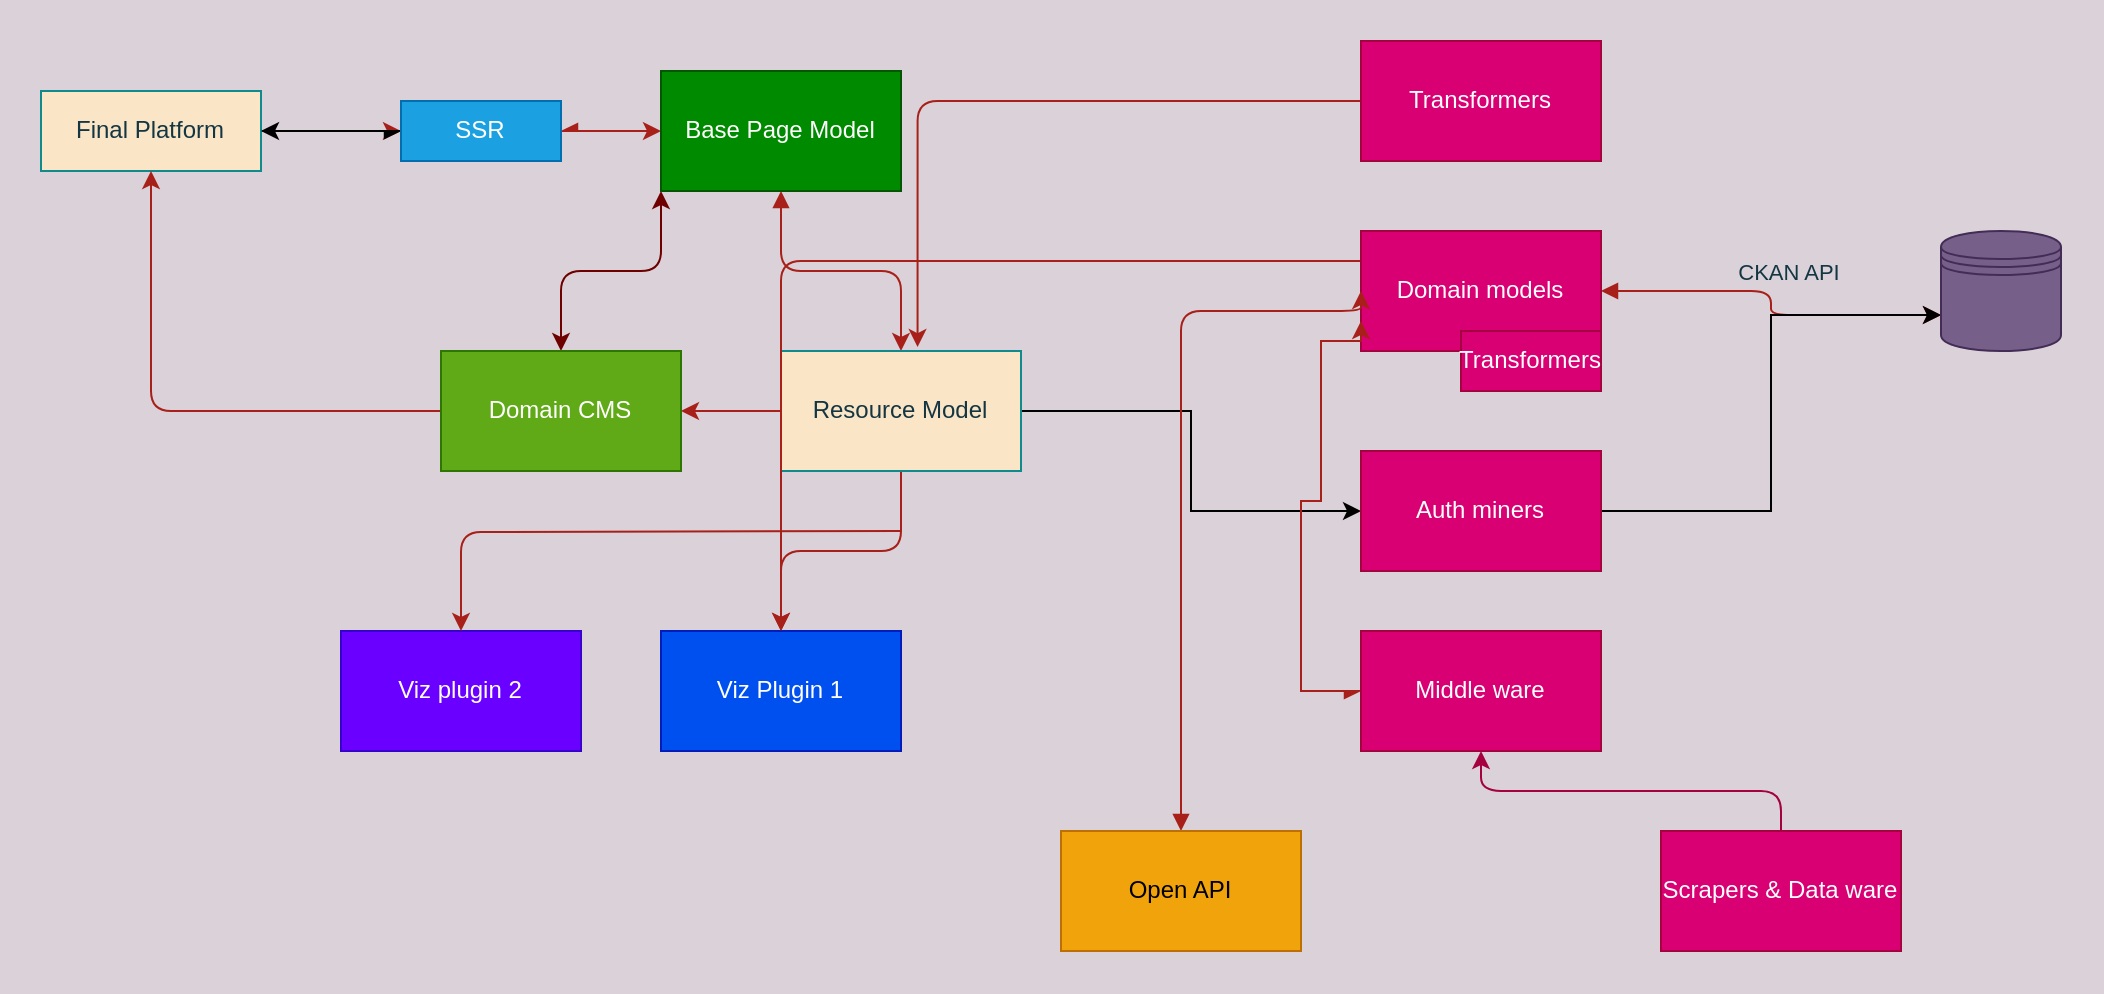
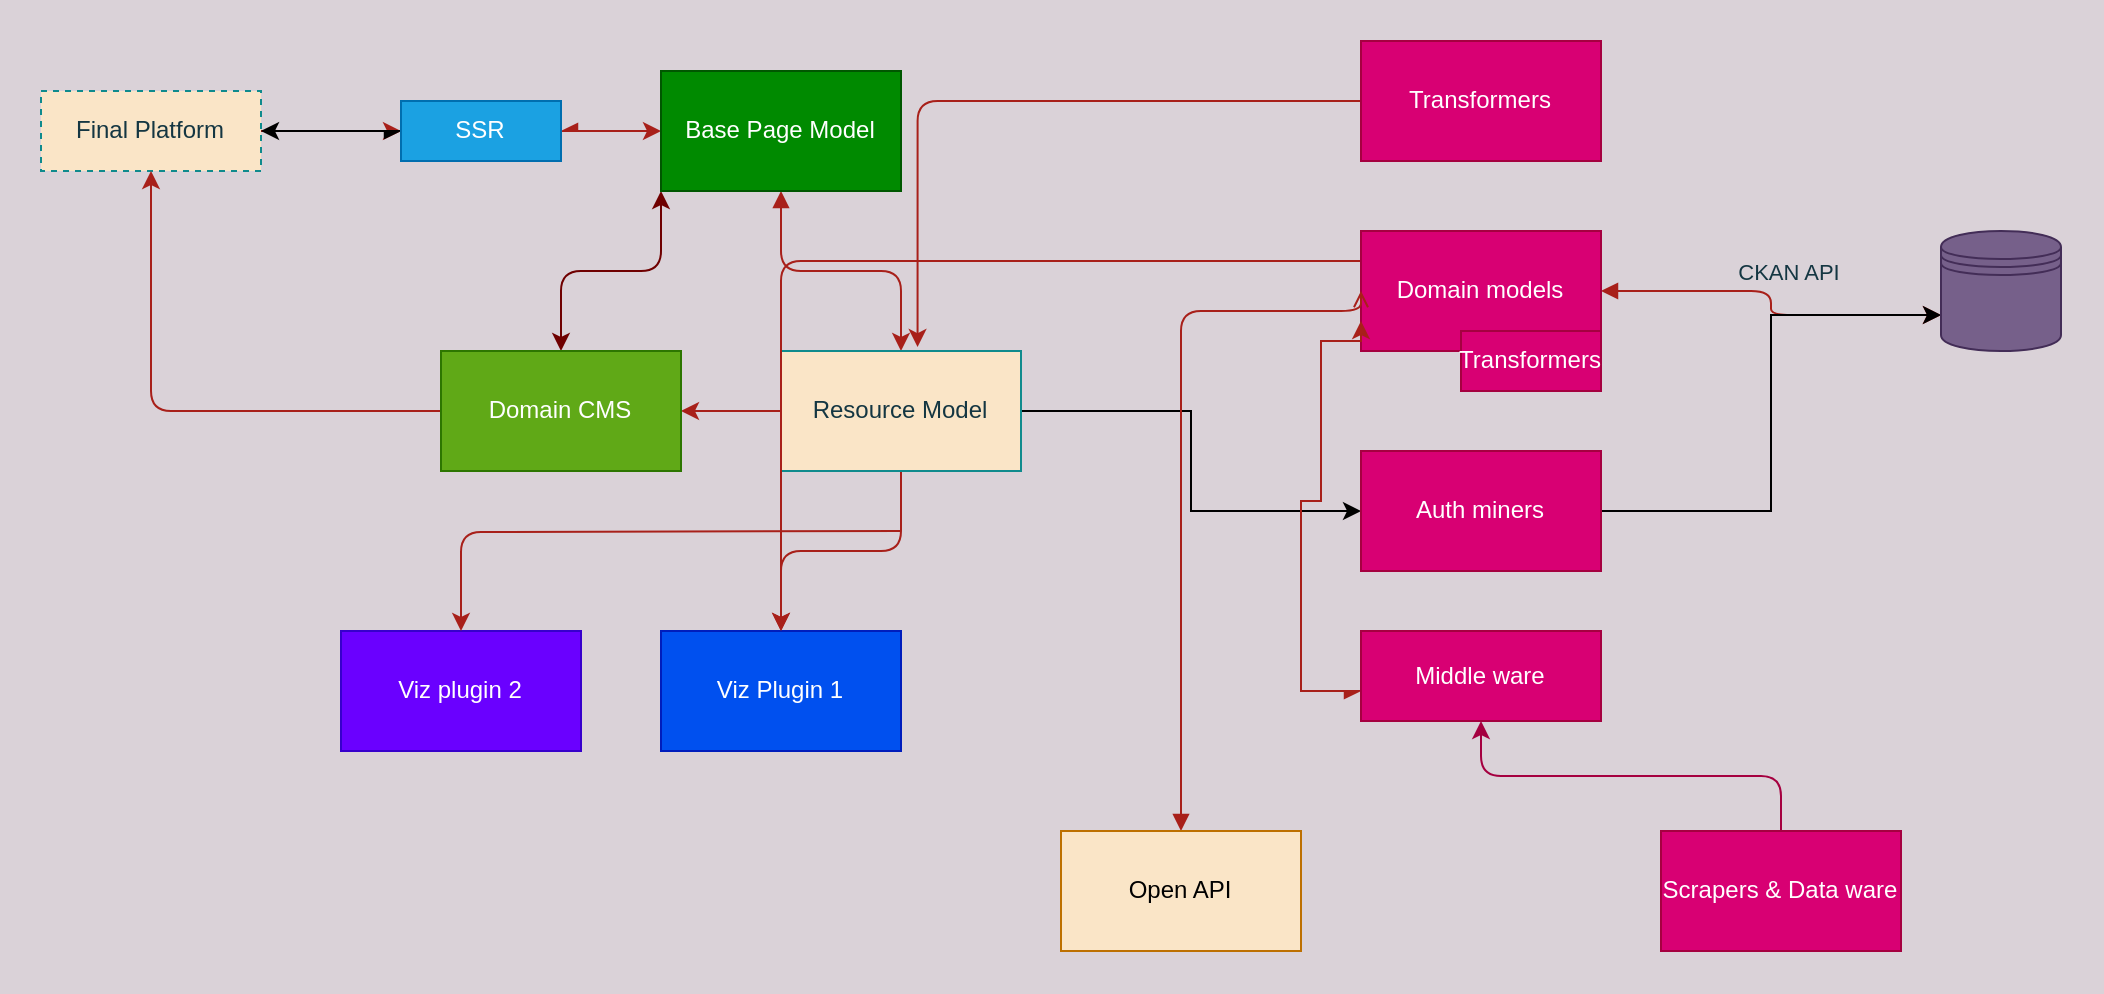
node "Final Platform": style solid -> dashed
edge "Domain models" -- "Open API": arrowhead classic -> open
node "Middle ware": size 240x120 -> 240x90
node "Open API": fillcolor #f0a30a -> #fae5c7
